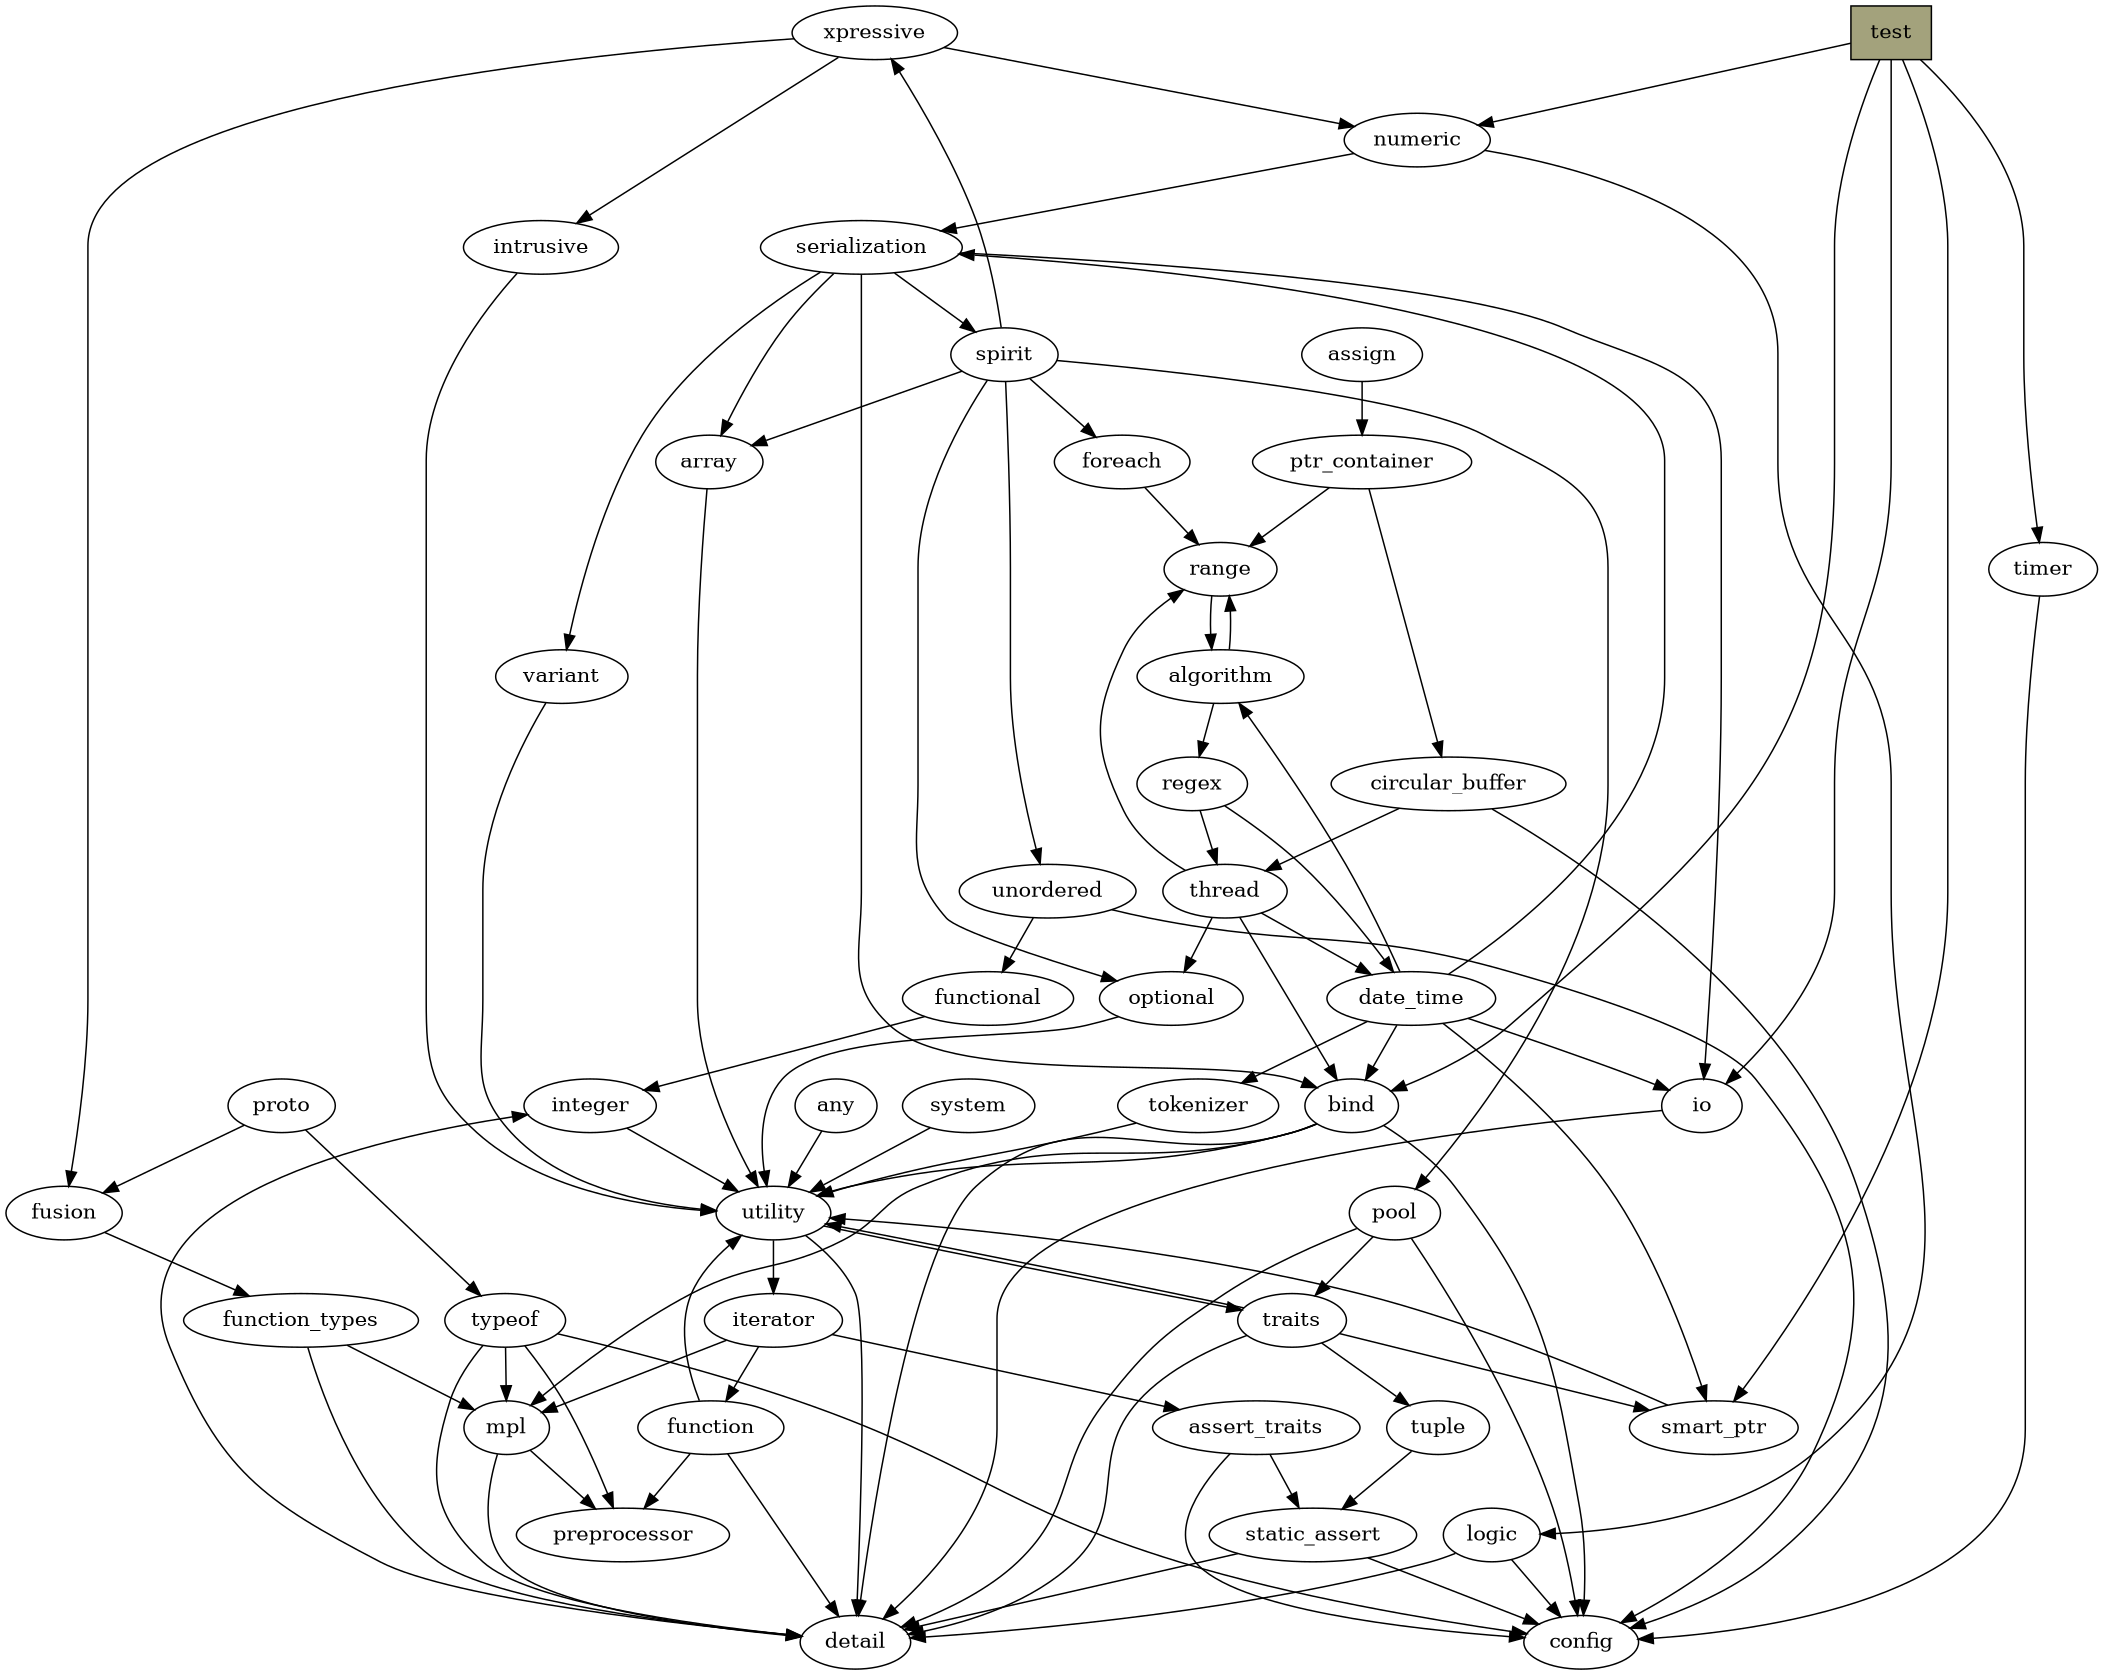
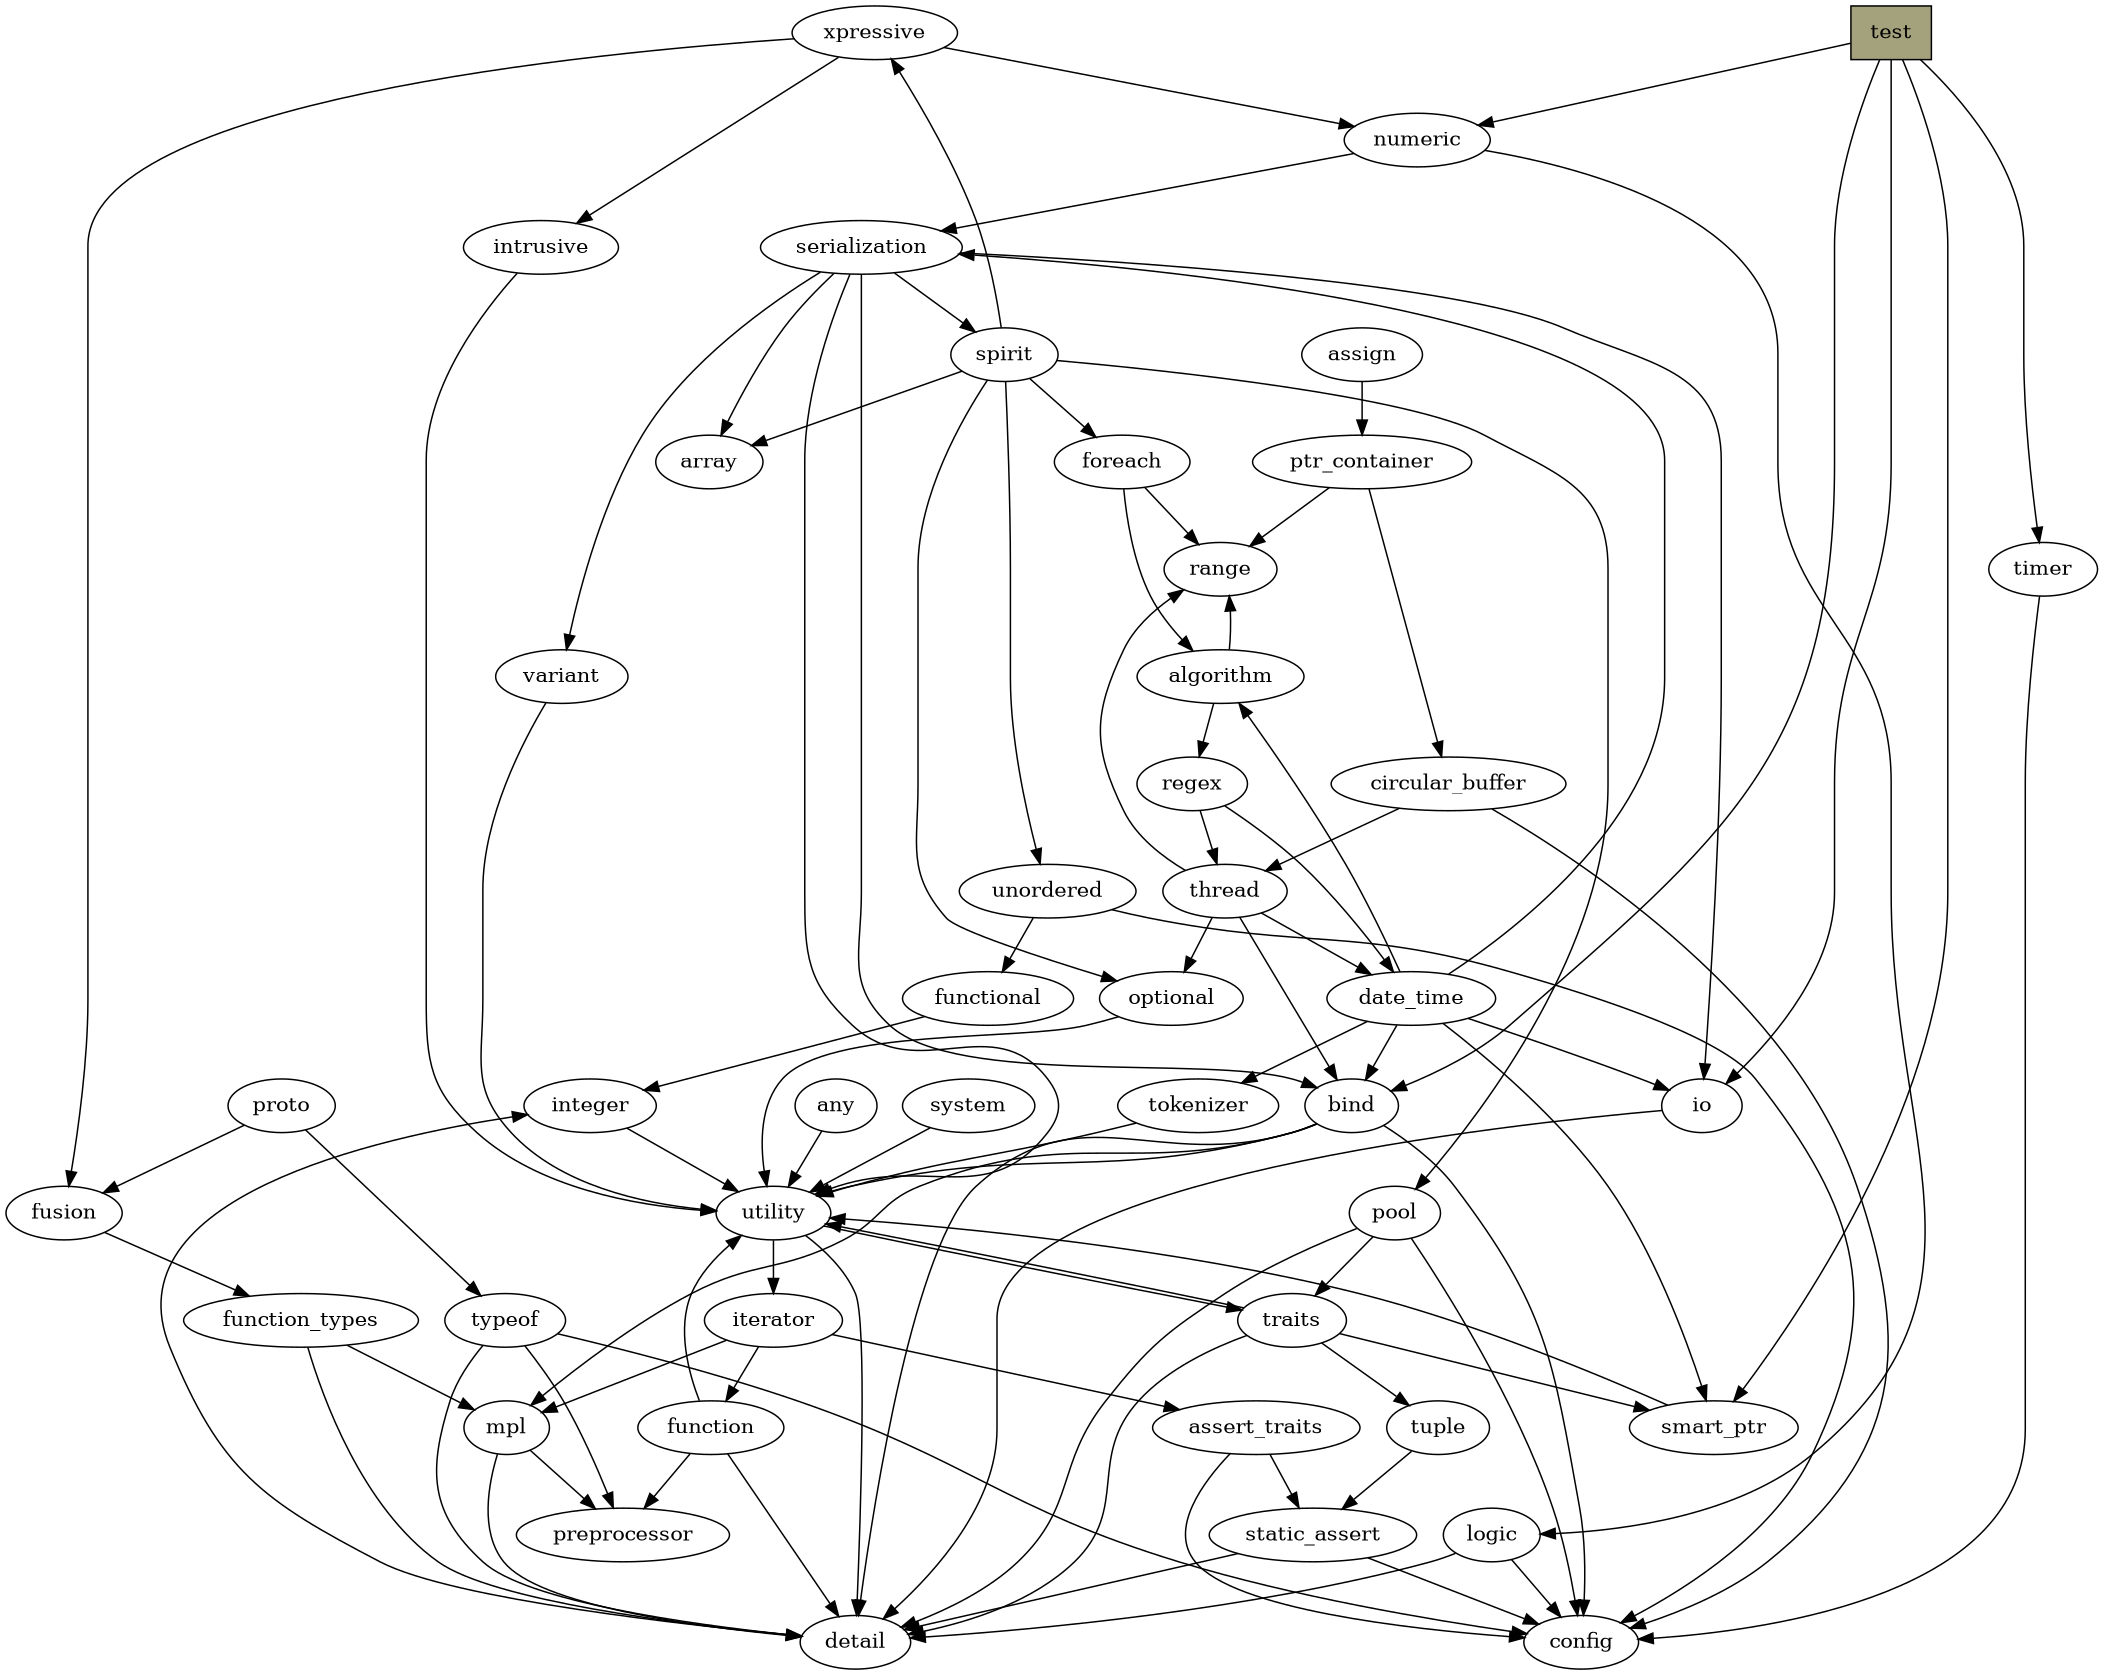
edge "range" -> "algorithm": now "foreach" -> "algorithm"
edge "array" -> "utility": now "serialization" -> "utility"
edge "typeof" -> "mpl": removed
